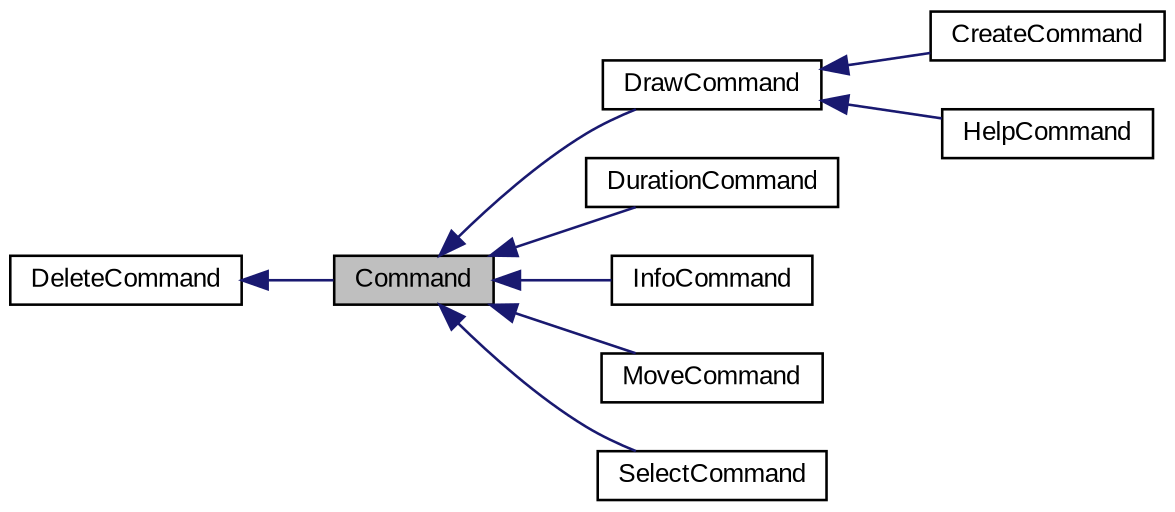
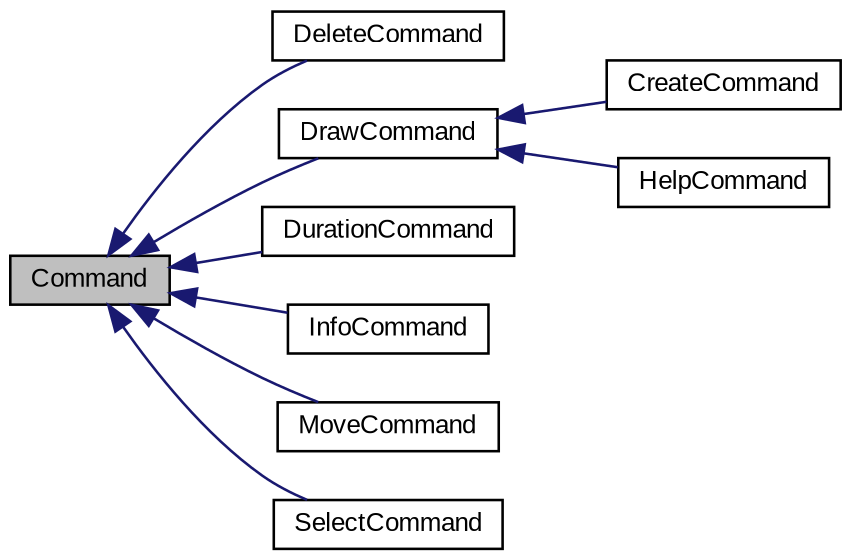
edge "Command" -> "DeleteCommand": reversed
